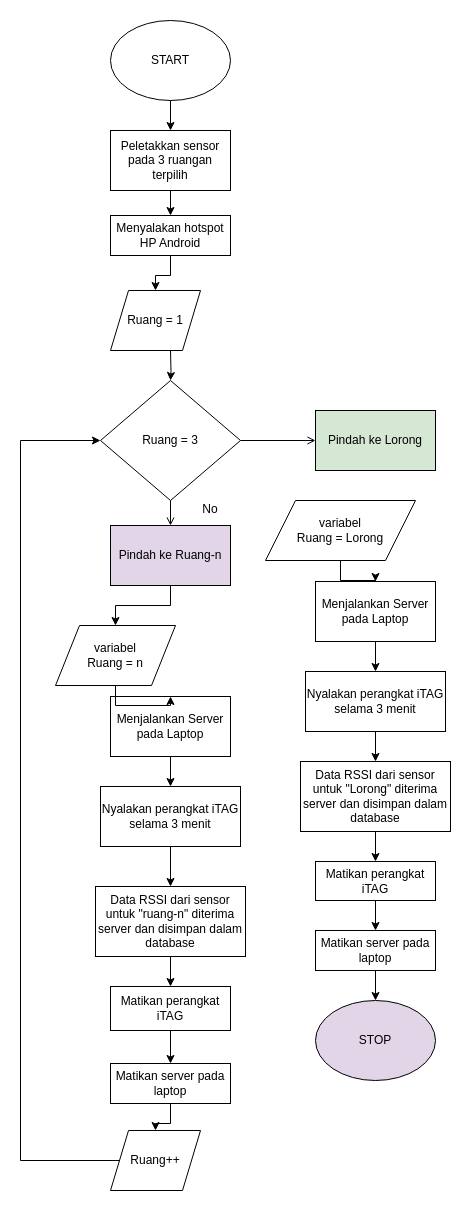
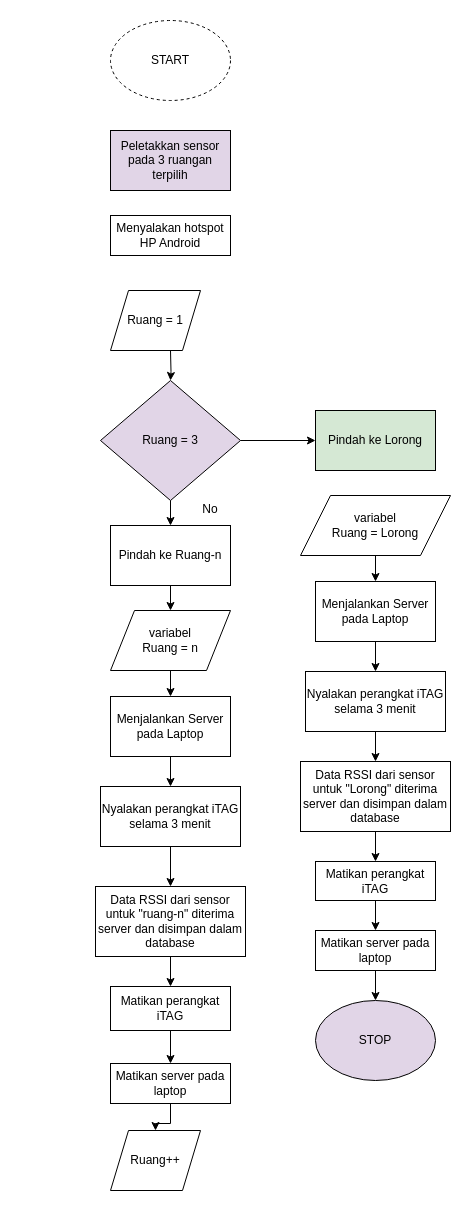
node "START": style solid -> dashed
edge "START" -> "Peletakkan sensor pada 3 ruangan terpilih": removed
node "Peletakkan sensor pada 3 ruangan terpilih": fillcolor #ffffff -> #e1d5e7
edge "Peletakkan sensor pada 3 ruangan terpilih" -> "Menyalakan hotspot HP Android": removed
edge "Menyalakan hotspot HP Android" -> "Ruang = 1": removed
node "Ruang = 3": fillcolor #ffffff -> #e1d5e7
edge "Ruang = 3" -> "Pindah ke Lorong": arrowhead open -> classic
edge "Ruang = 3" -> "Pindah ke Ruang-n": arrowhead open -> classic
node "variabel Ruang = Lorong": moved (341, 531) -> (376, 526)
node "Pindah ke Ruang-n": fillcolor #e1d5e7 -> #ffffff
node "variabel Ruang = n": moved (116, 656) -> (171, 641)
edge "Ruang++" -> "Ruang = 3": removed
